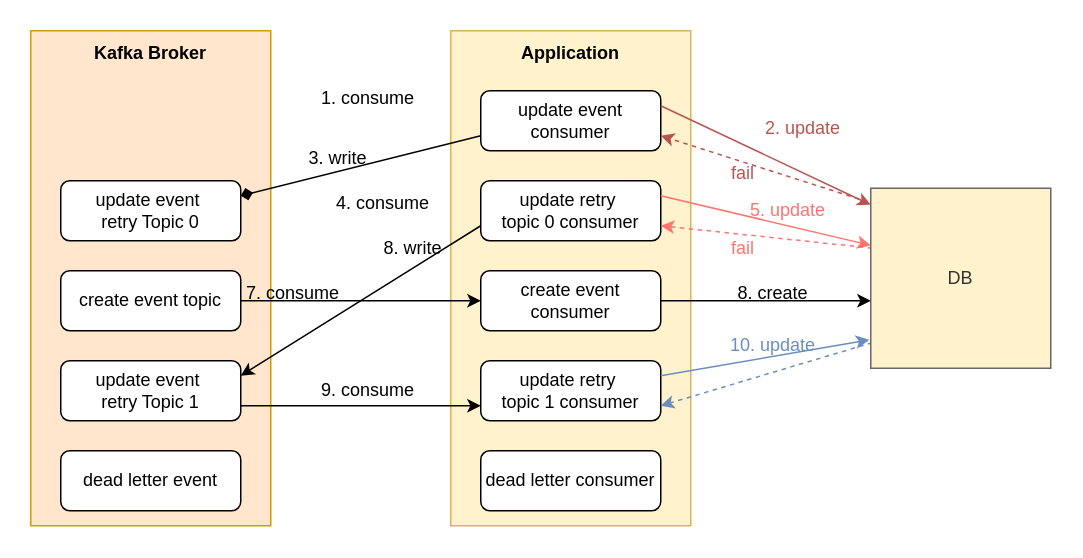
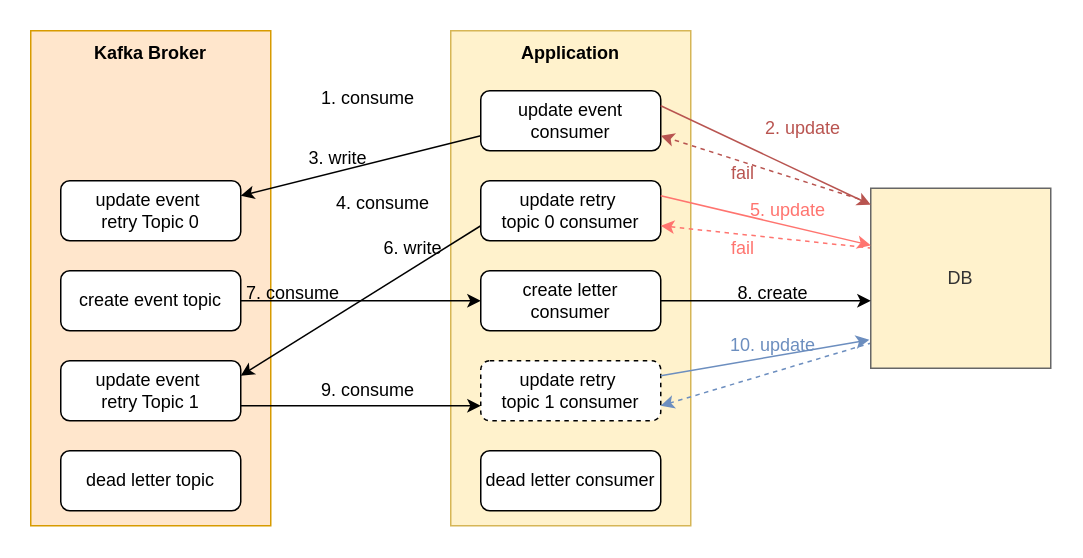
edge "update event consumer" -> "update event retry Topic 0": arrowhead diamond -> classic
node "8. write": label "8. write" -> "6. write"
node "create event consumer": label "create event consumer" -> "create letter consumer"
node "update retry topic 1 consumer": style solid -> dashed
node "dead letter event": label "dead letter event" -> "dead letter topic"
